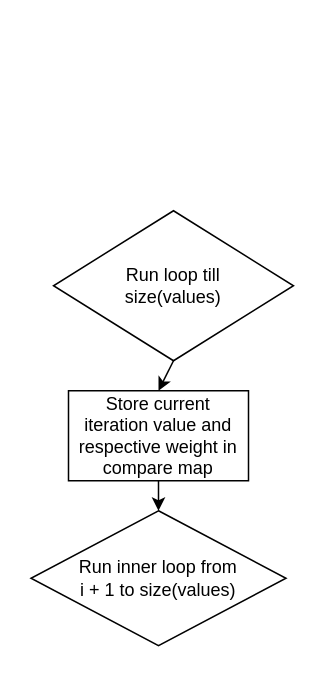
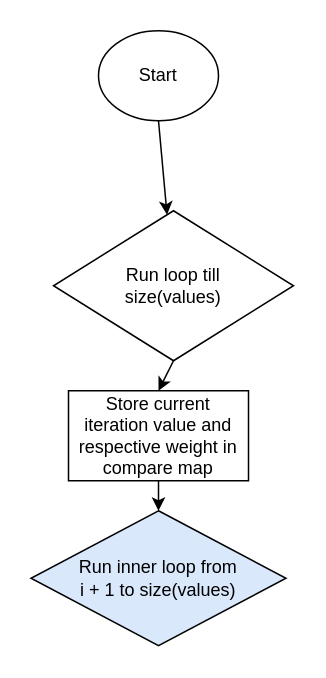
node "Start": added
edge "Start" -> "Run loop till size(values)": added
node "Run inner loop from i + 1 to size(values)": fillcolor #ffffff -> #dae8fc
